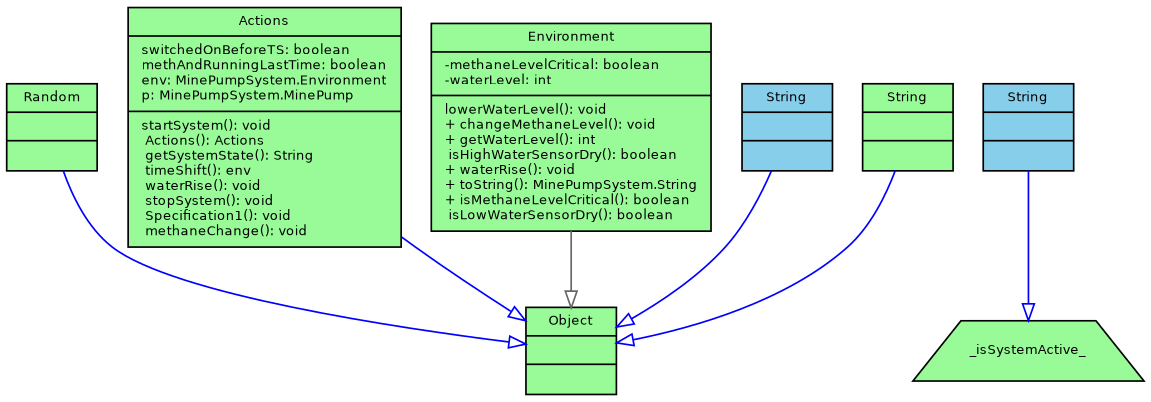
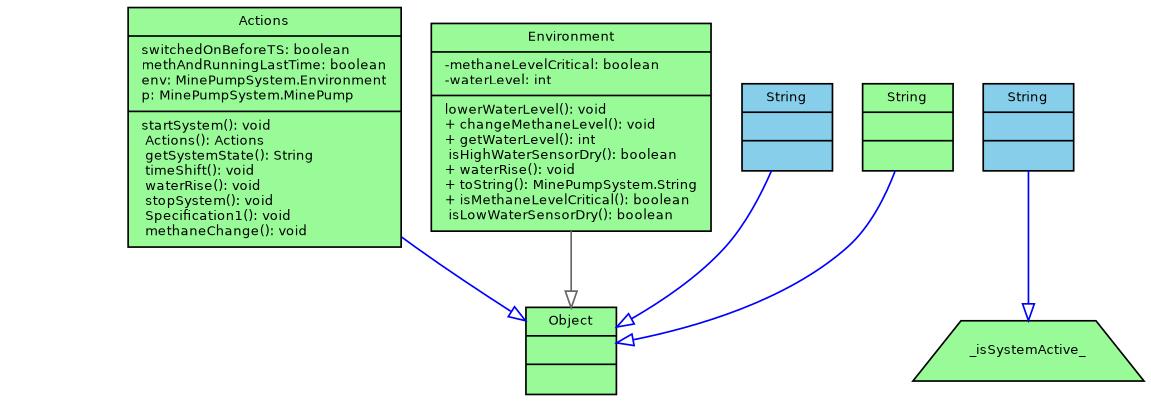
node "Random": removed
node "Actions": text "timeShift(): env" -> "timeShift(): void"
